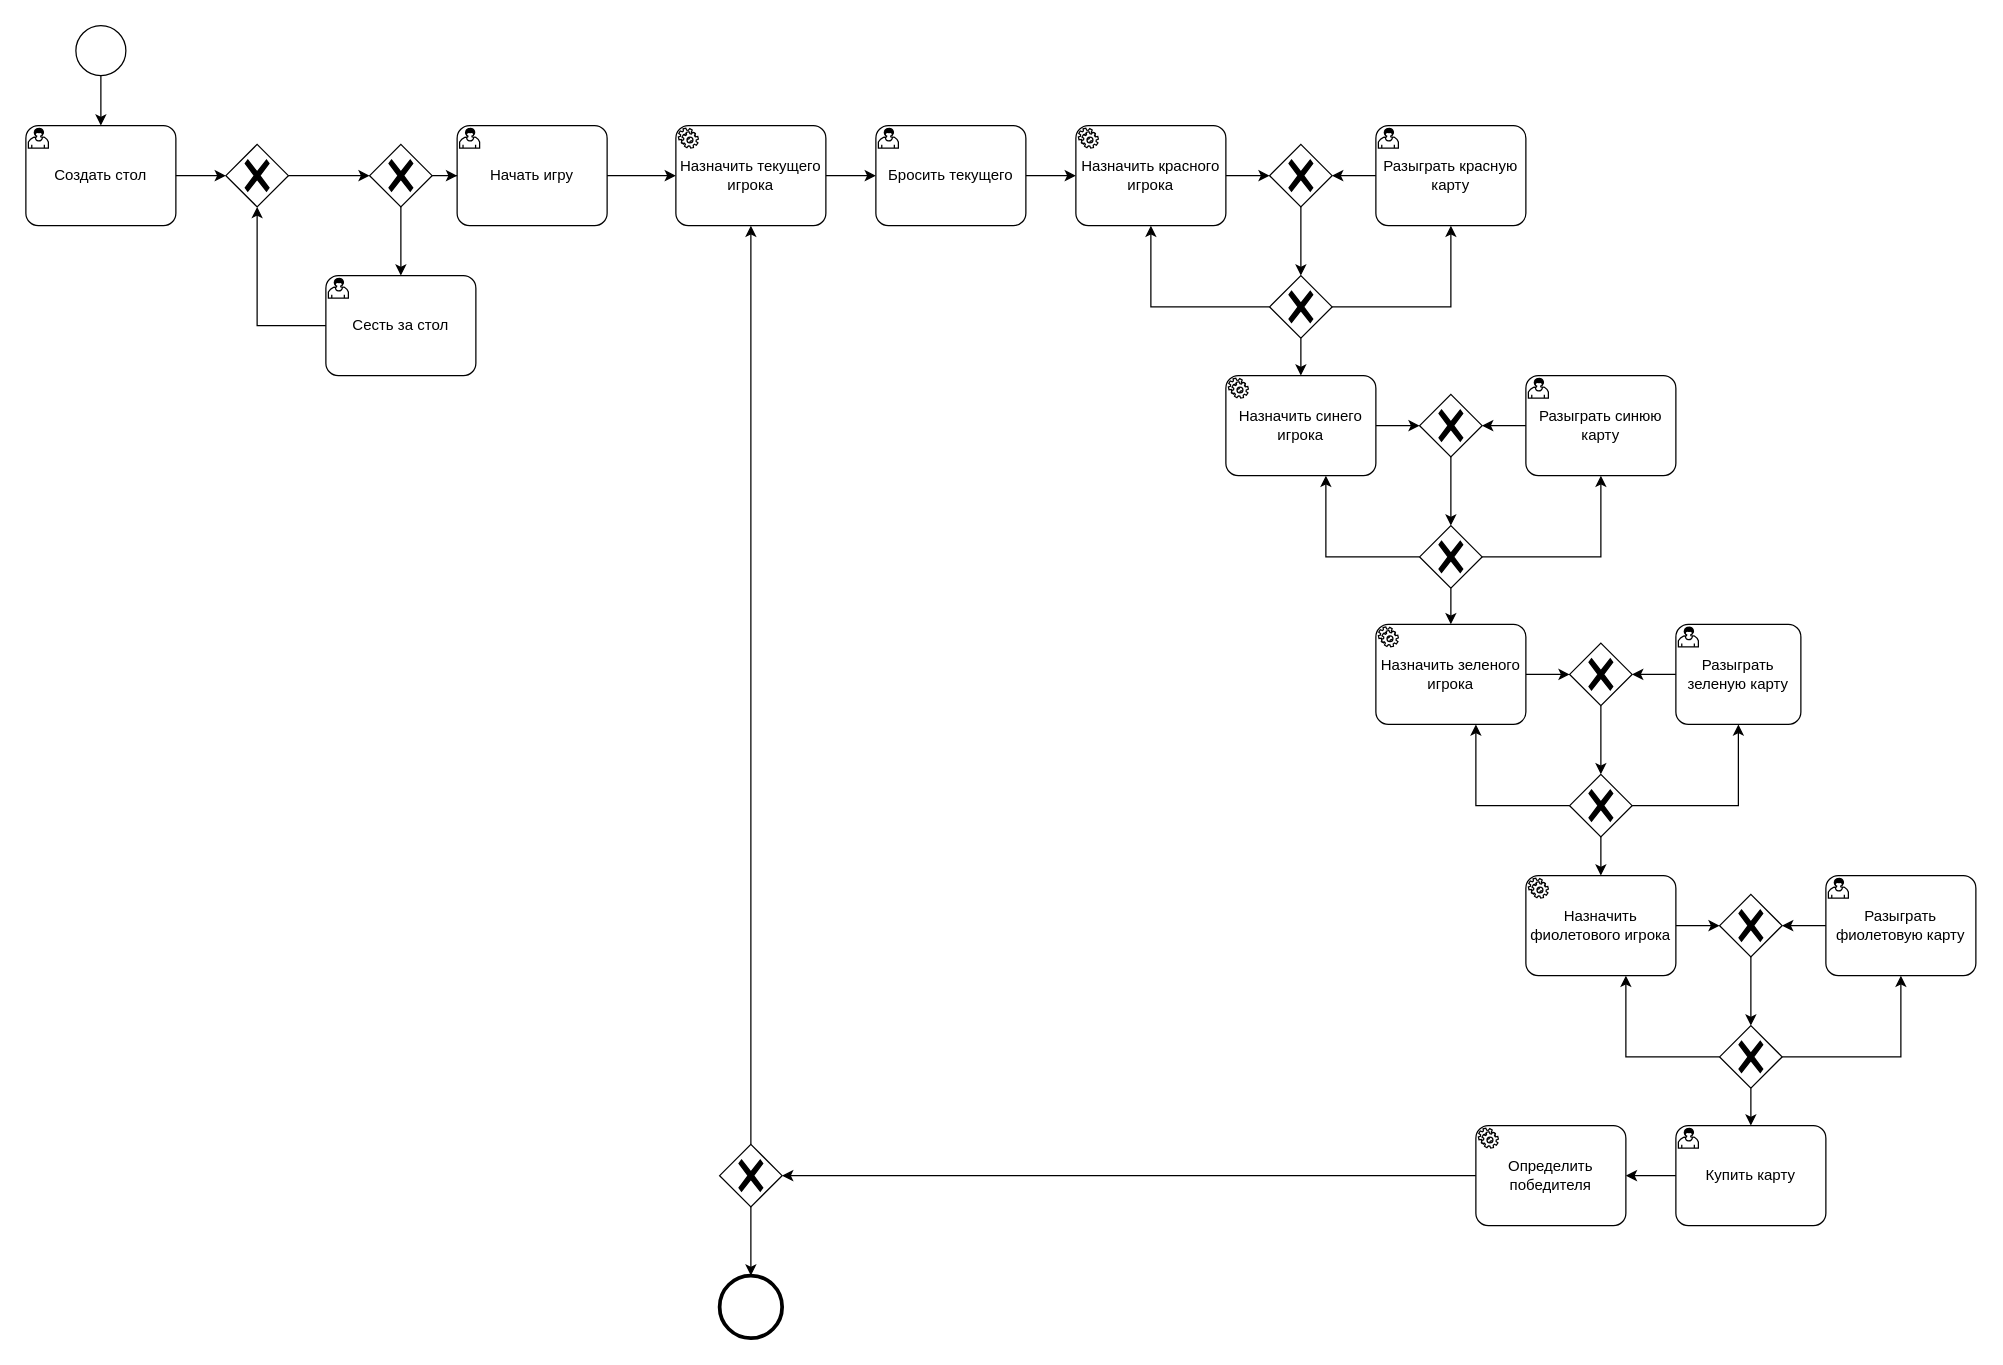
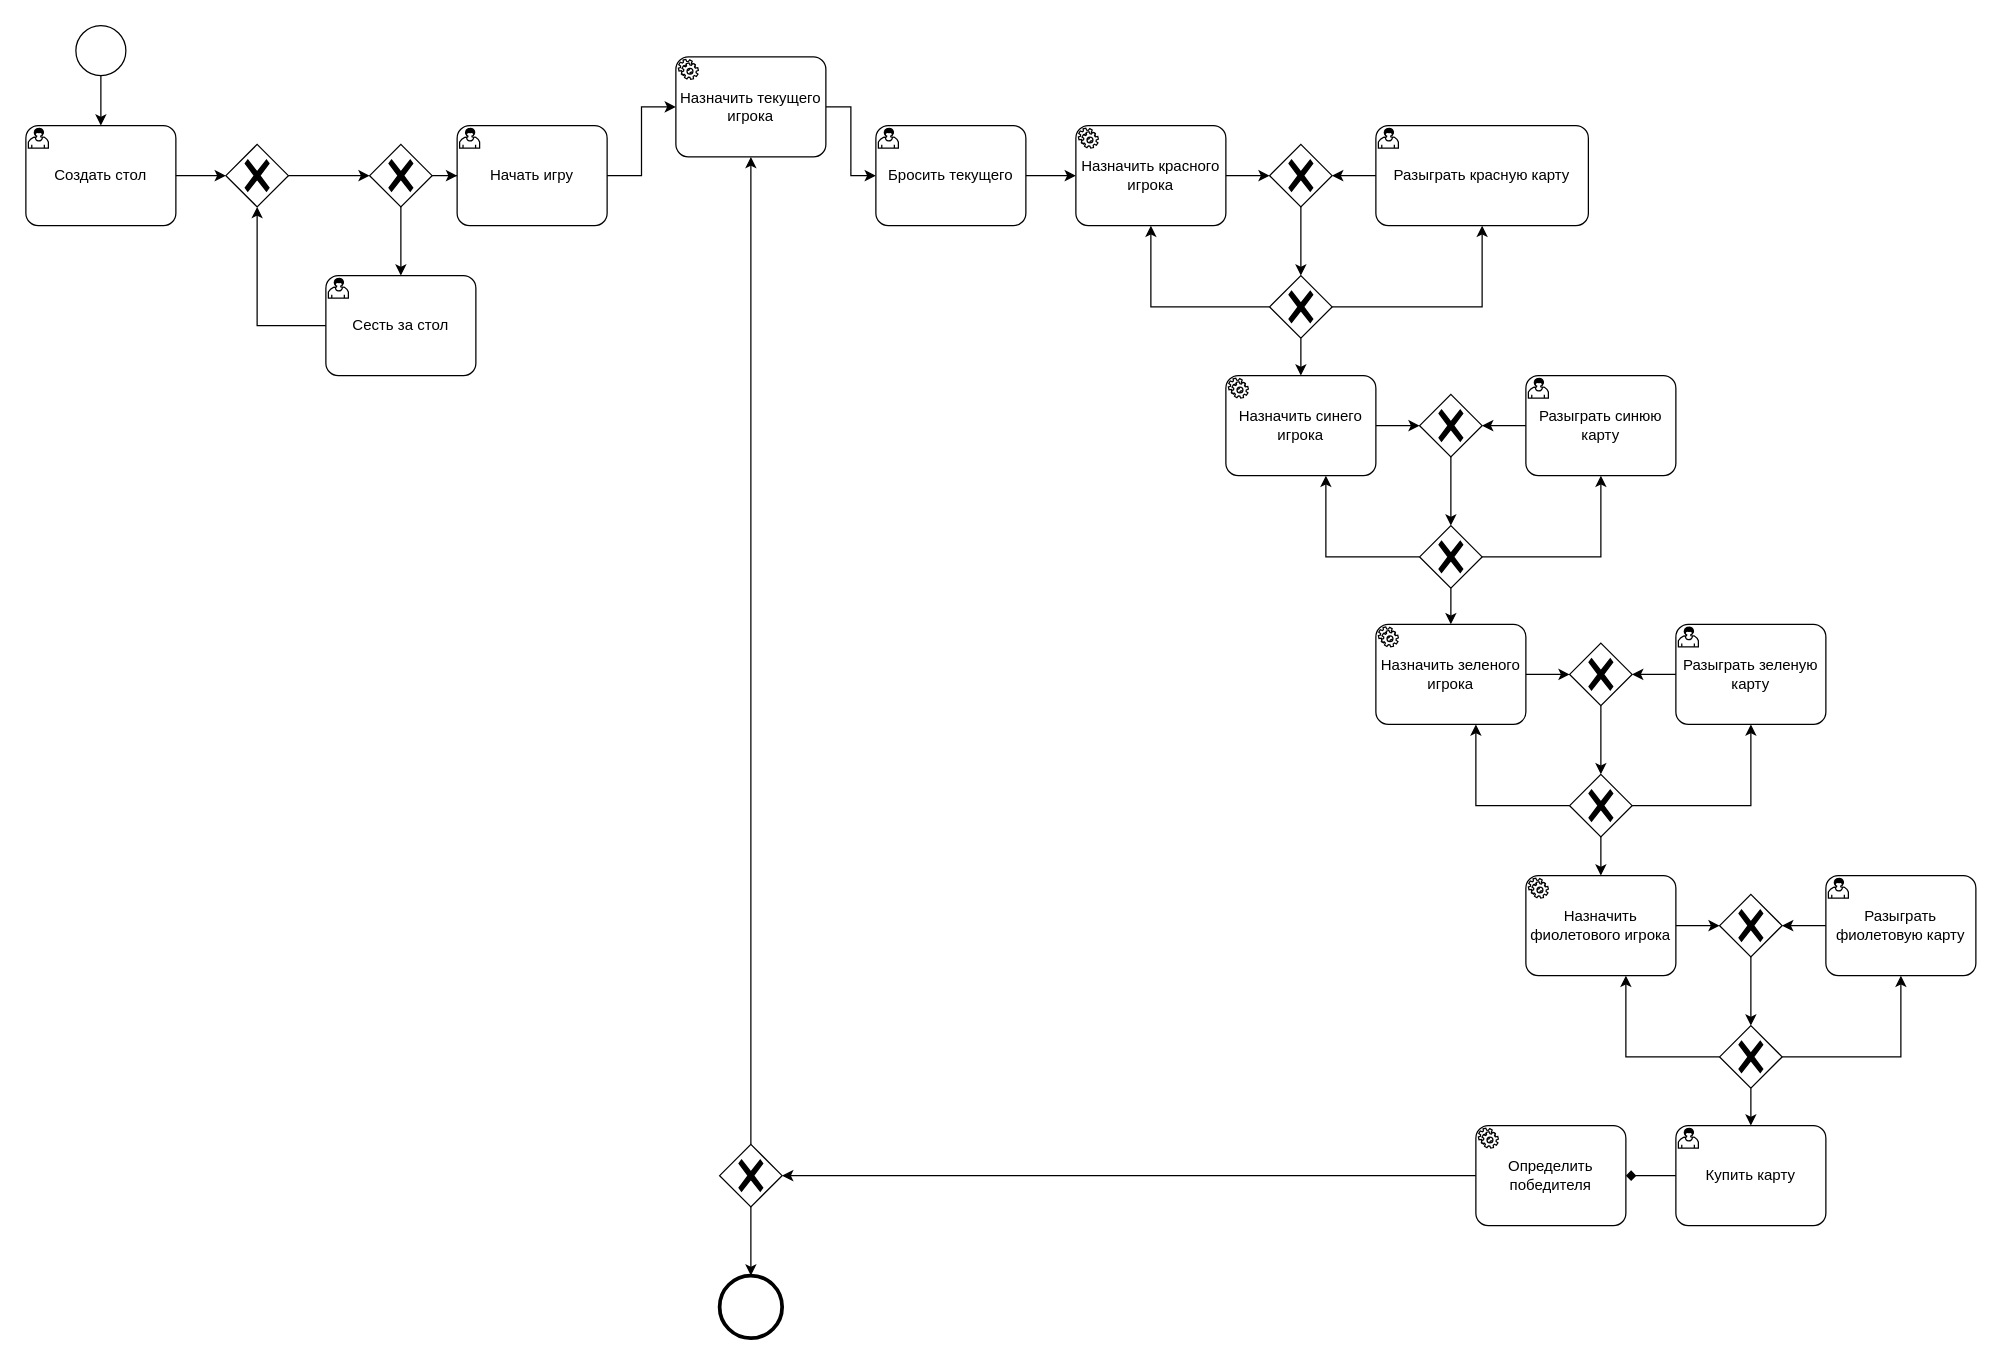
node "Назначить текущего игрока": moved (751, 176) -> (751, 107)
node "Разыграть красную карту": size 150x100 -> 213x100
node "Разыграть зеленую карту": size 125x100 -> 150x100
edge "Купить карту" -> "Определить победителя": arrowhead classic -> diamond
